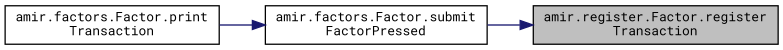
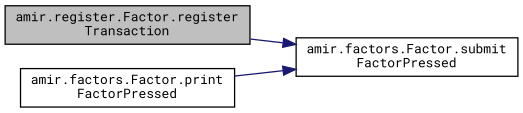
node "amir.factors.Factor.print Transaction": label "amir.factors.Factor.print Transaction" -> "amir.factors.Factor.print FactorPressed"
edge "amir.factors.Factor.submit FactorPressed" -> "amir.register.Factor.register Transaction": reversed
